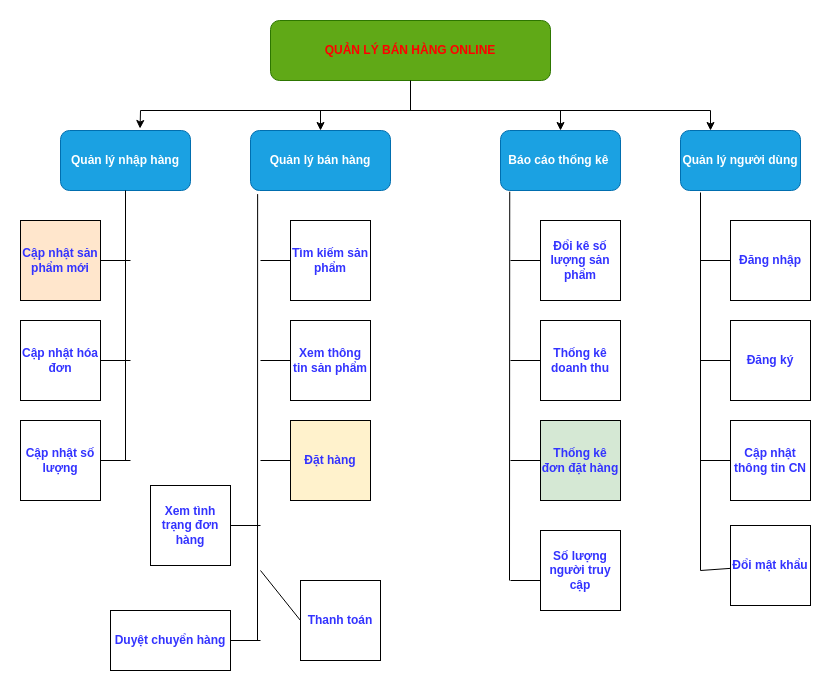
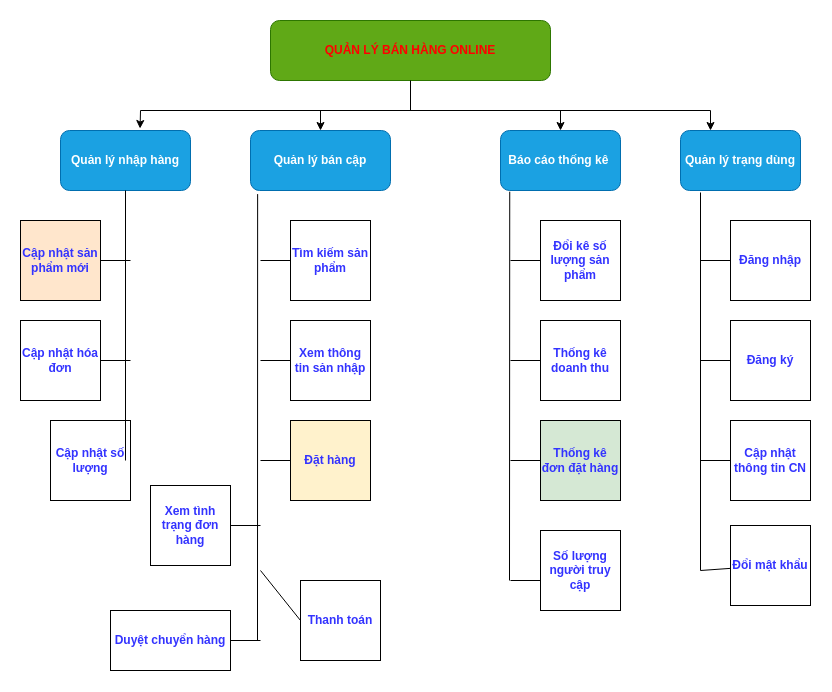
node "Quản lý bán hàng": label "Quản lý bán hàng" -> "Quản lý bán cập"
node "Quản lý người dùng": label "Quản lý người dùng" -> "Quản lý trạng dùng"
node "Xem thông tin sản phẩm": label "Xem thông tin sản phẩm" -> "Xem thông tin sản nhập"
node "Cập nhật số lượng": moved (61, 461) -> (91, 461)
